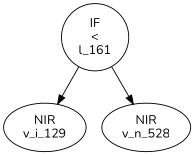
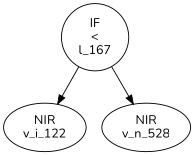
node "IF < l_161": label "IF < l_161" -> "IF < l_167"
node "NIR v_i_129": label "NIR v_i_129" -> "NIR v_i_122"
